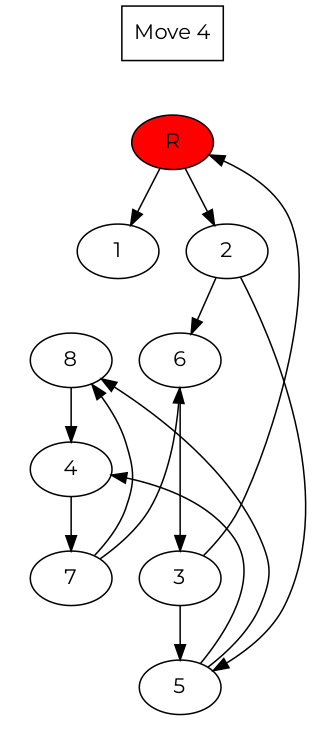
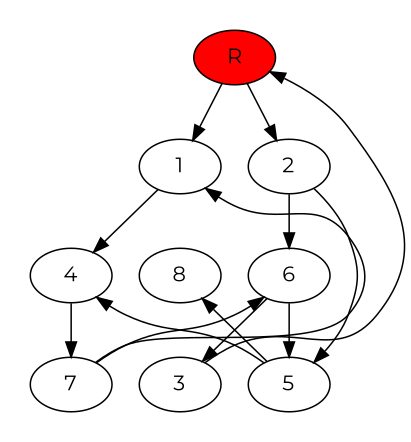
node "Move 4": removed
edge "8" -> "4": now "1" -> "4"
edge "7" -> "8": now "7" -> "1"
edge "3" -> "5": now "6" -> "5"
